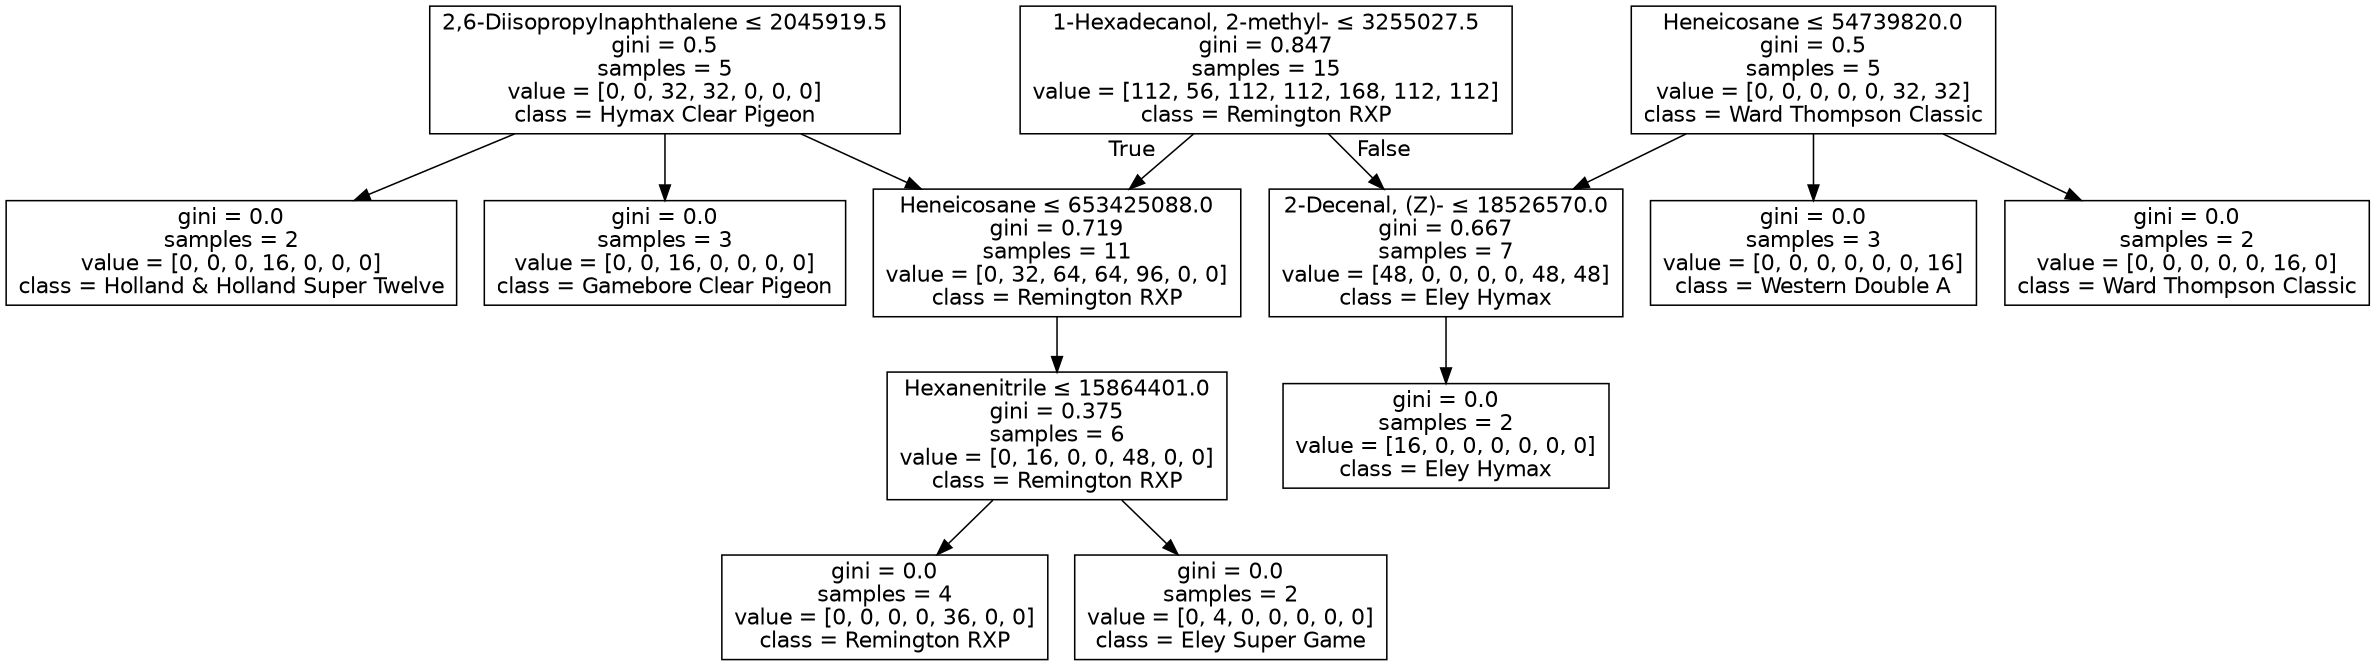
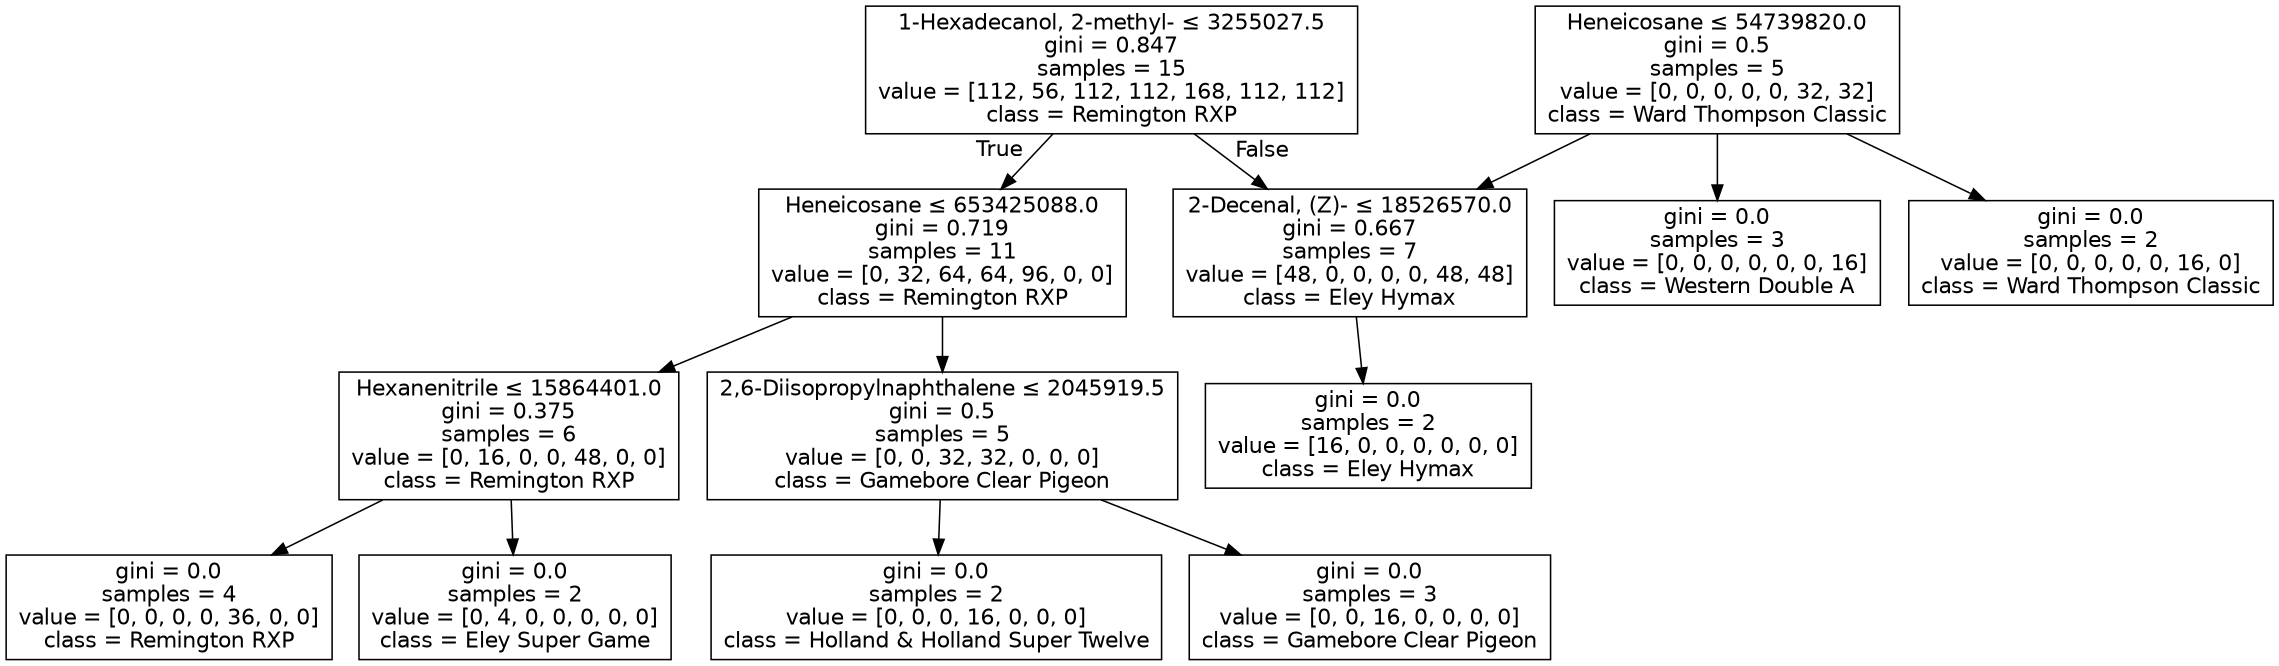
node "2,6-Diisopropylnaphthalene ≤ 2045919.5": text "class = Hymax Clear Pigeon" -> "class = Gamebore Clear Pigeon"
edge "2,6-Diisopropylnaphthalene ≤ 2045919.5" -> "Heneicosane ≤ 653425088.0": reversed
